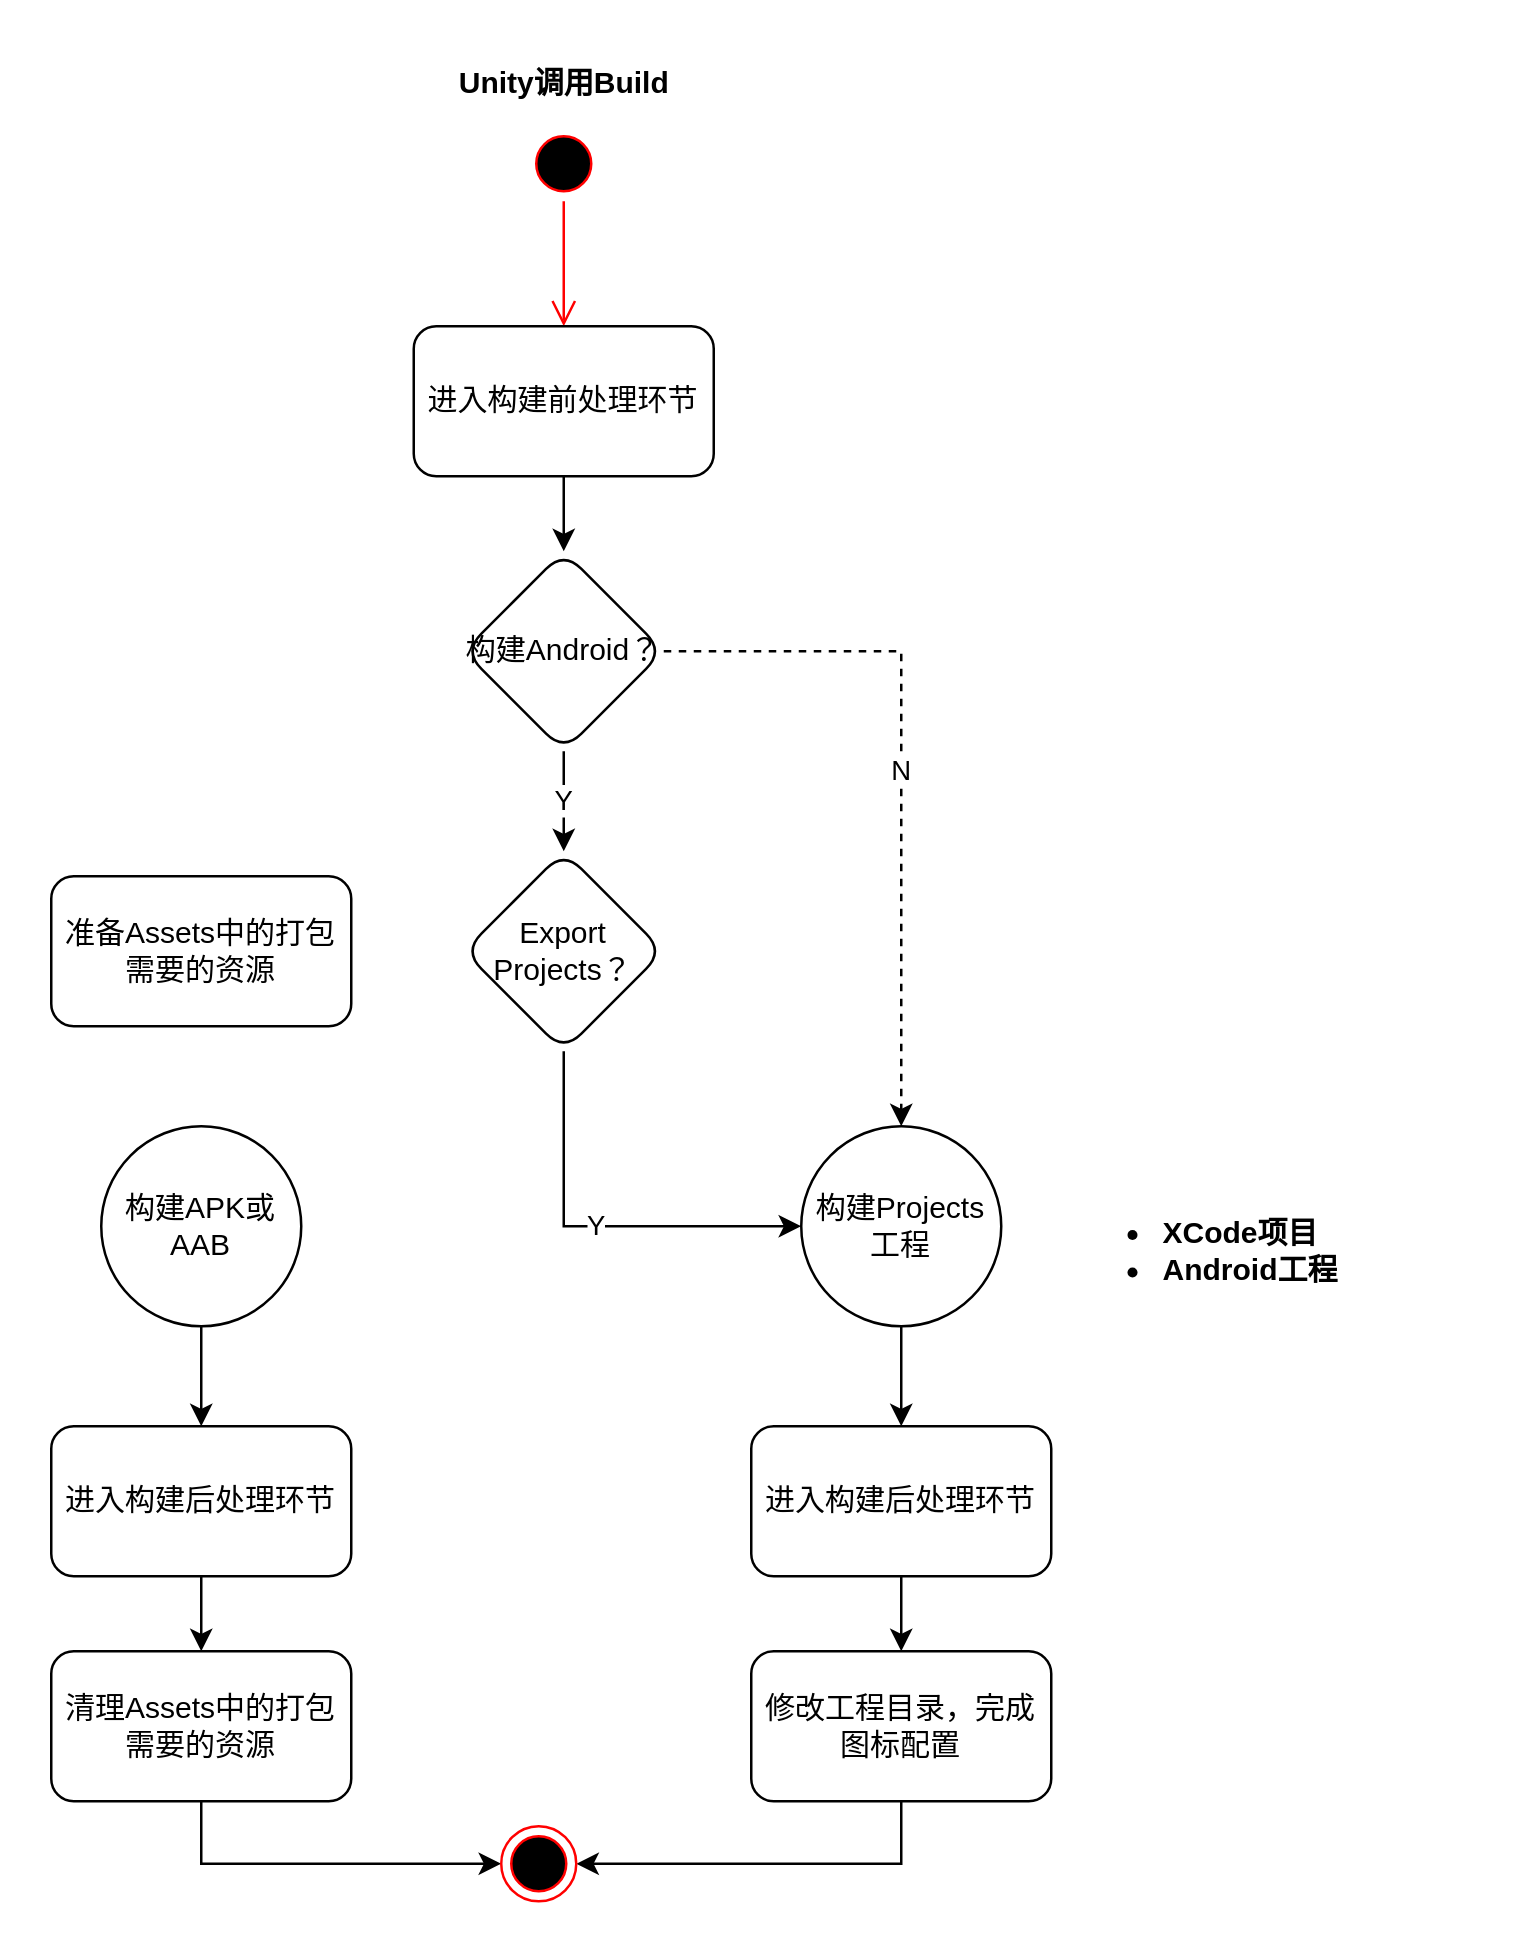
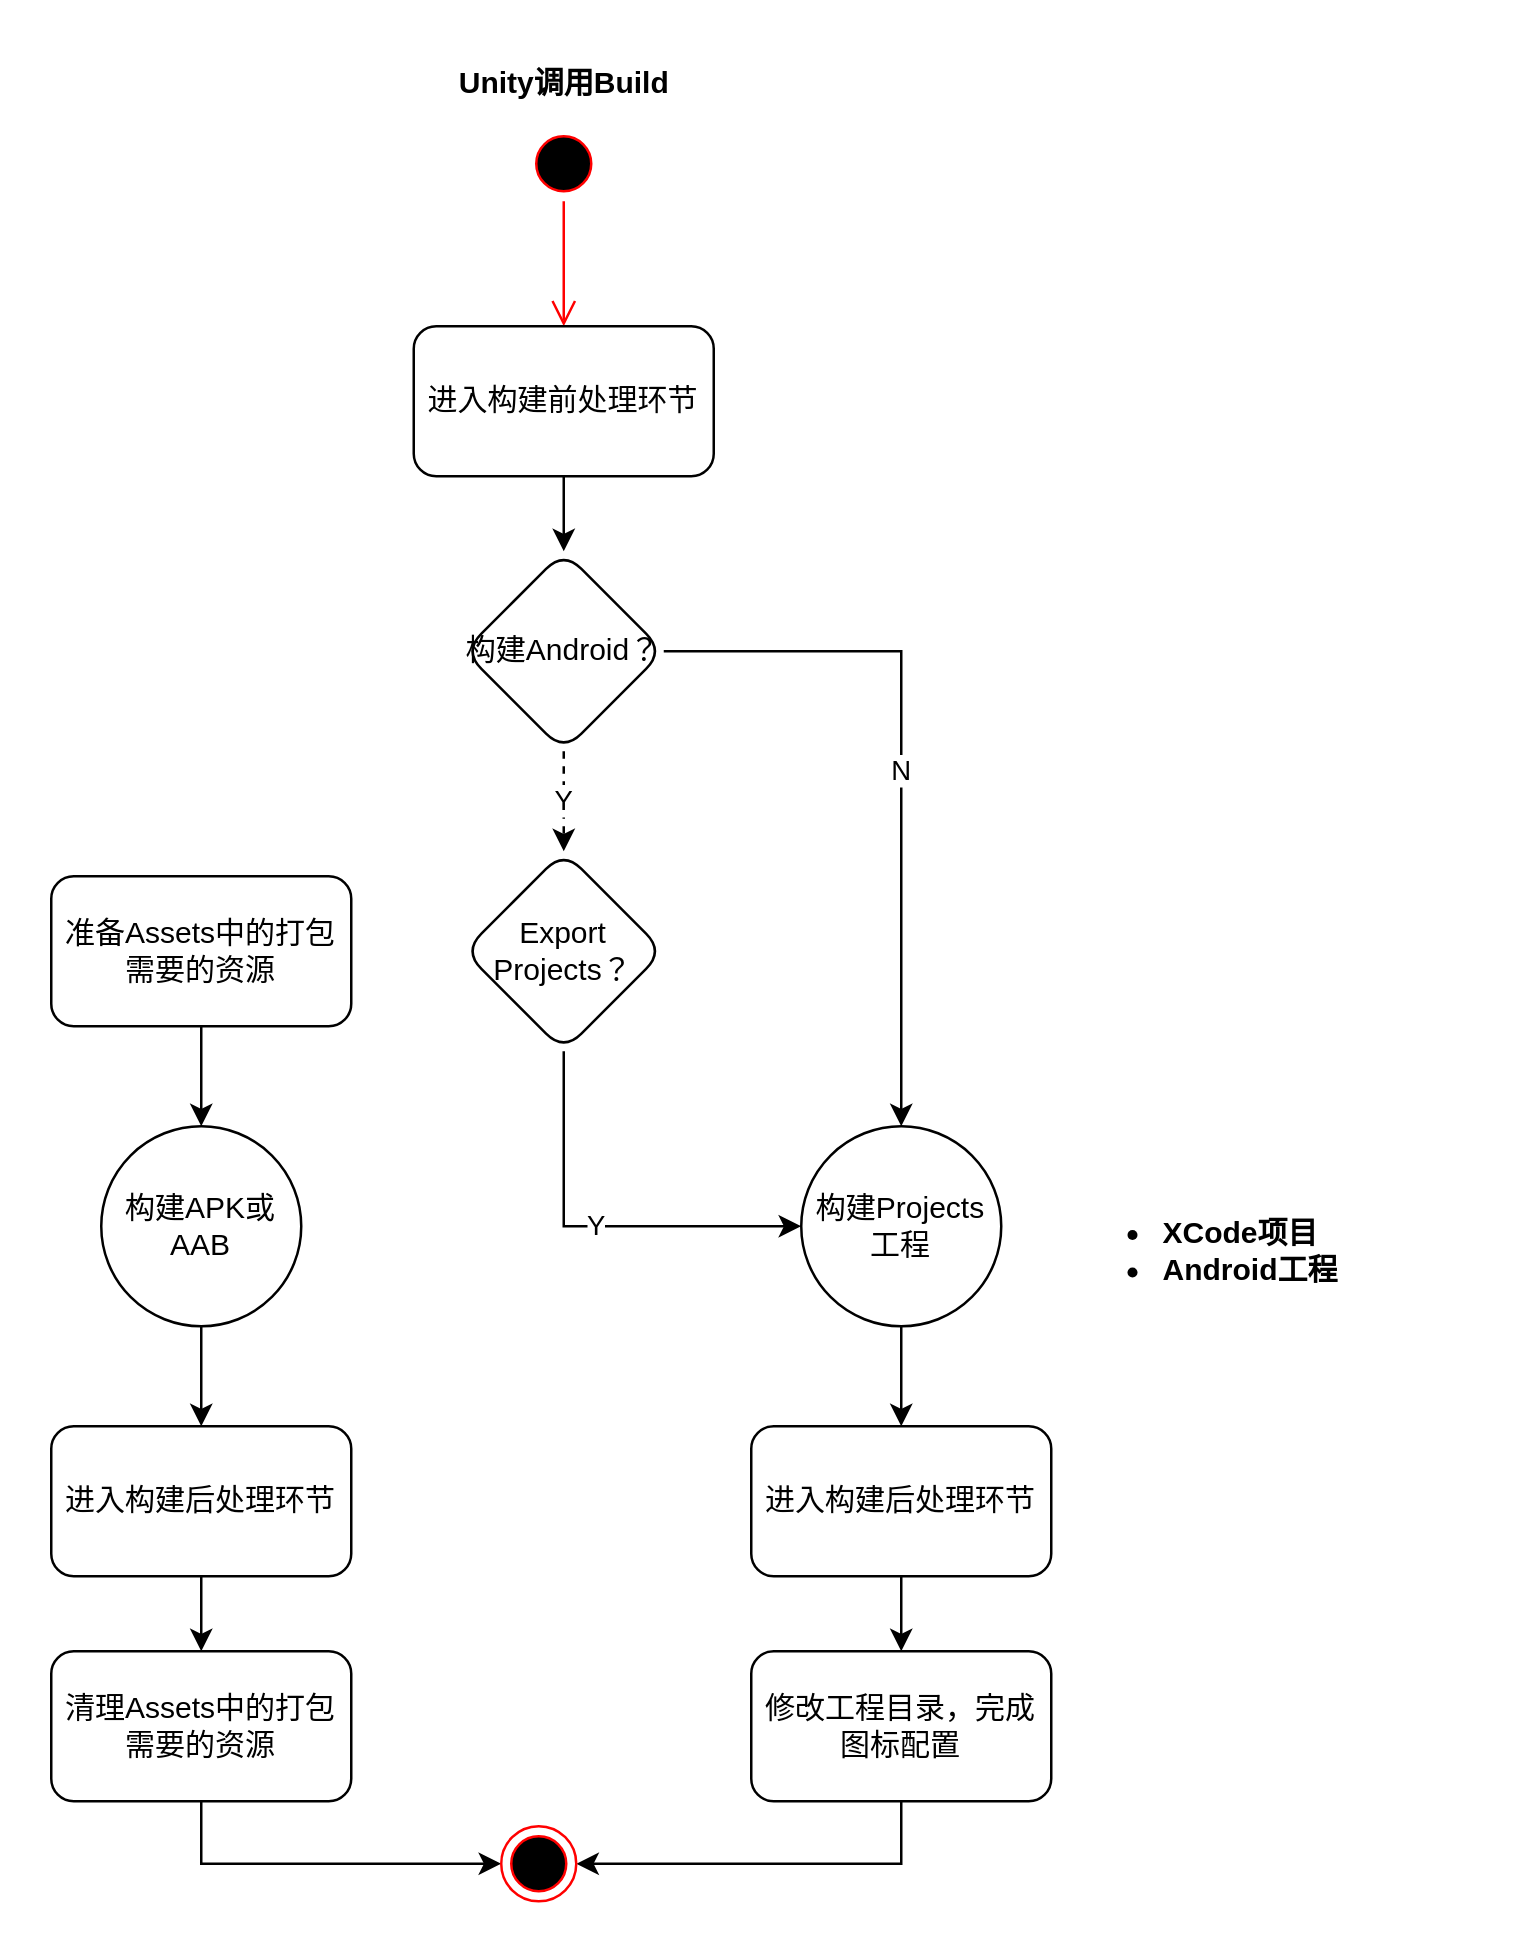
edge "构建Android？" -> "构建Projects工程": style dashed -> solid
edge "构建Android？" -> "Export Projects？": style solid -> dashed
edge "准备Assets中的打包需要的资源" -> "构建APK或AAB": added
